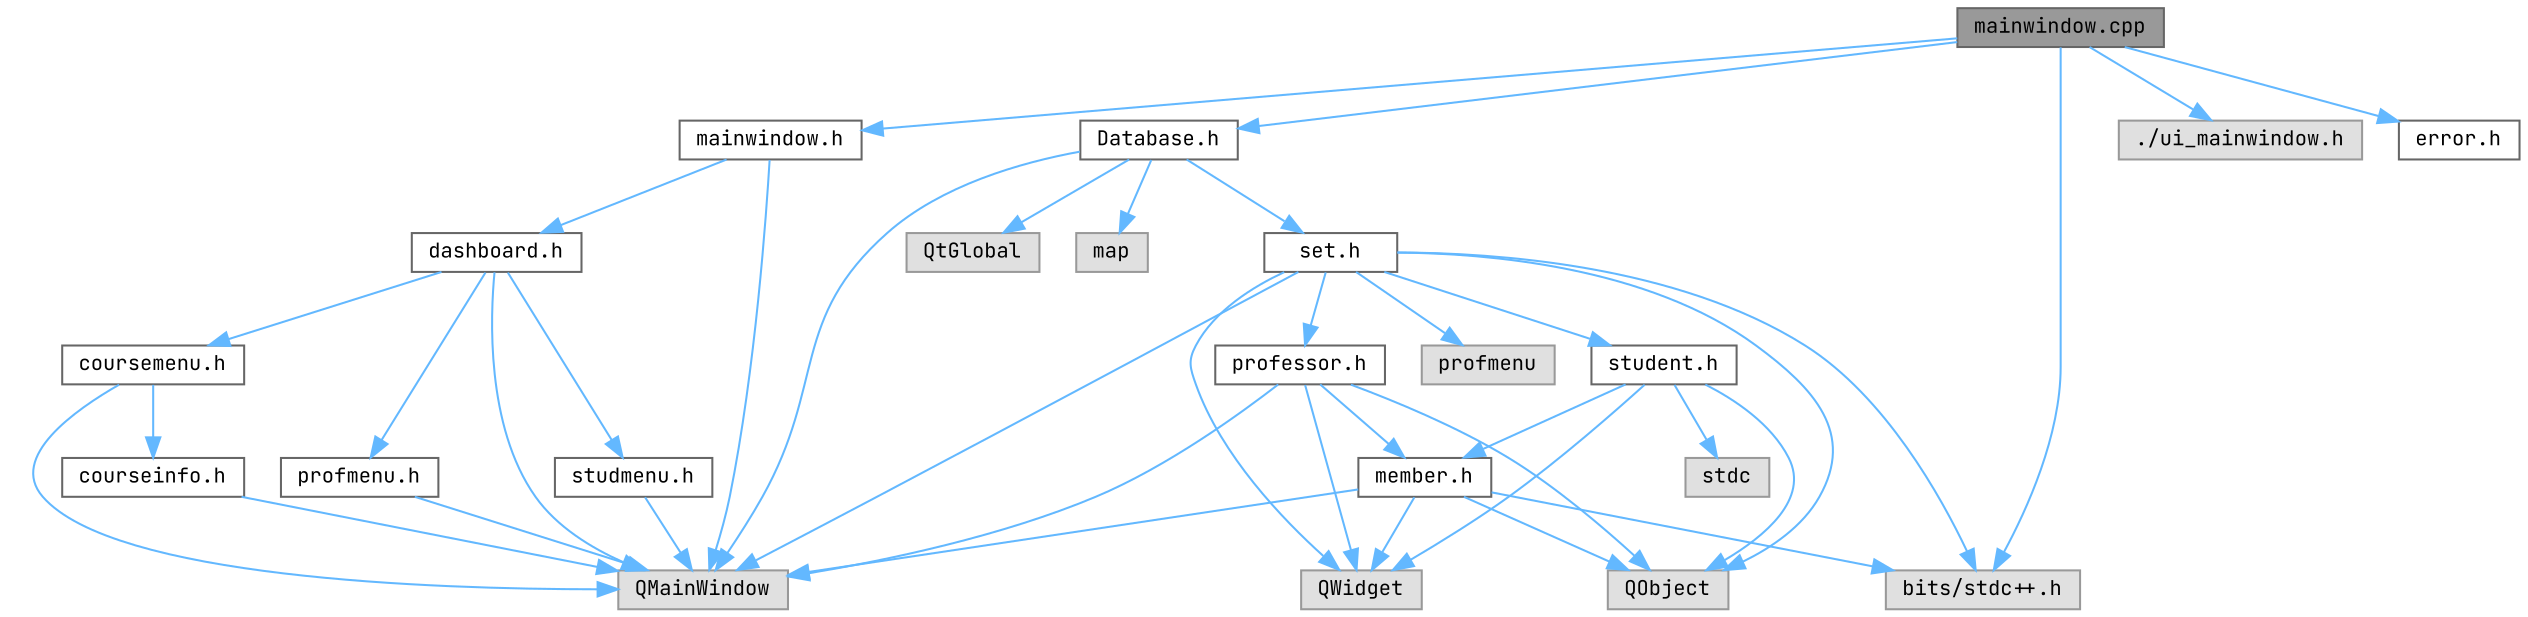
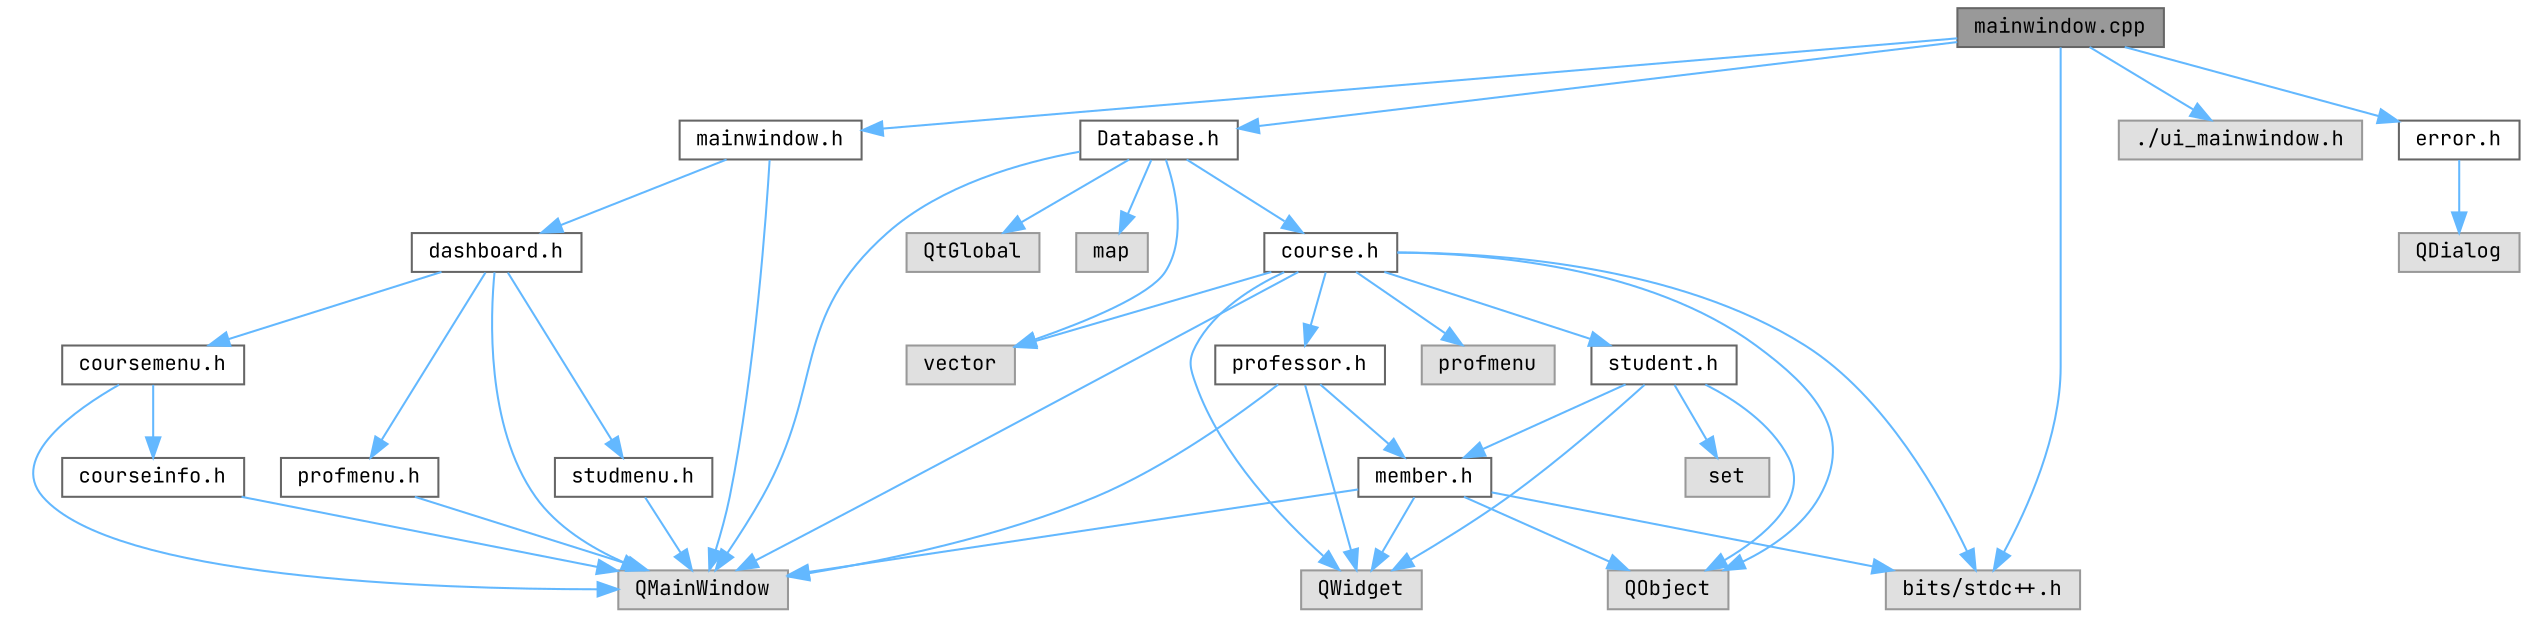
node "set.h": label "set.h" -> "course.h"
node "QDialog": added
node "vector": added
edge "professor.h" -> "QObject": removed
node "stdc": label "stdc" -> "set"
